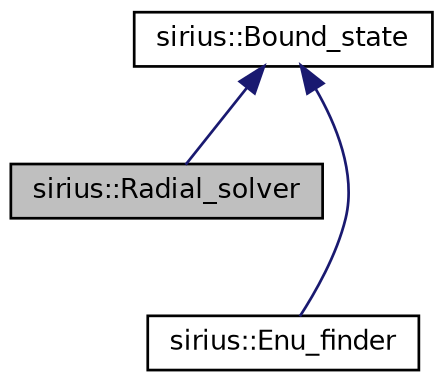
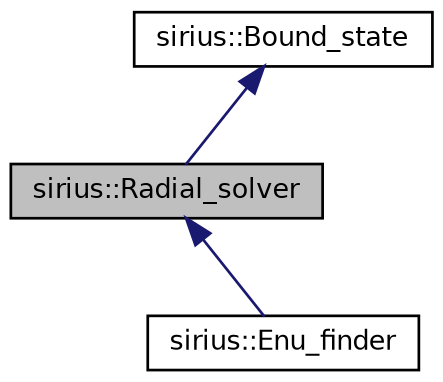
edge "sirius::Enu_finder" -> "sirius::Bound_state": now "sirius::Enu_finder" -> "sirius::Radial_solver"
